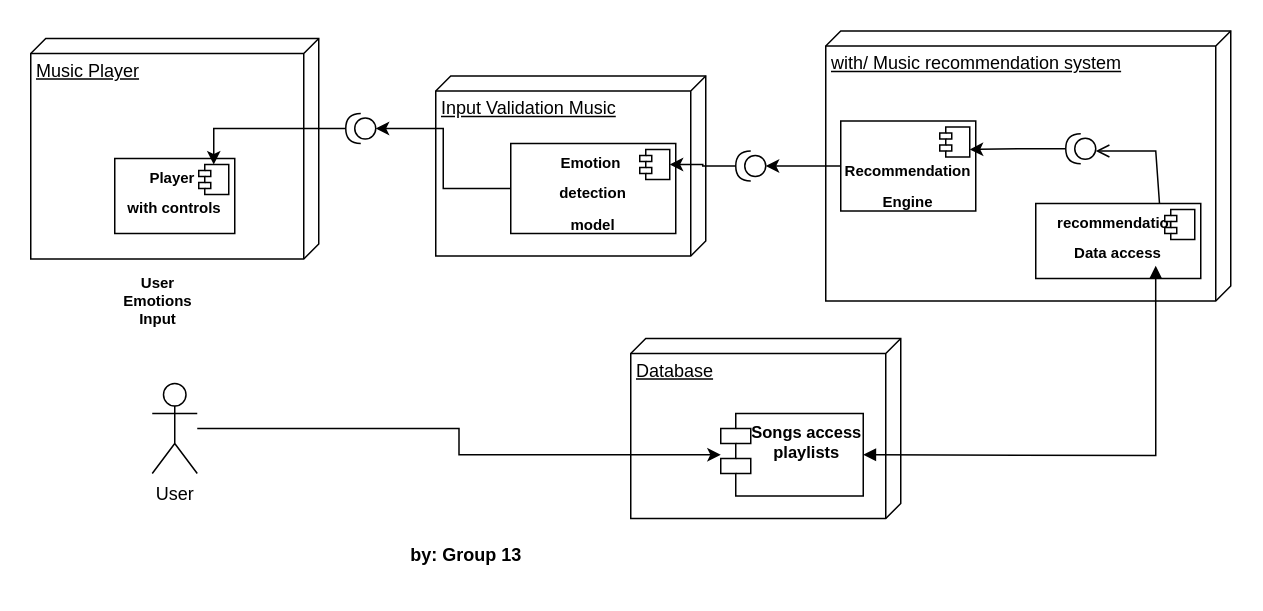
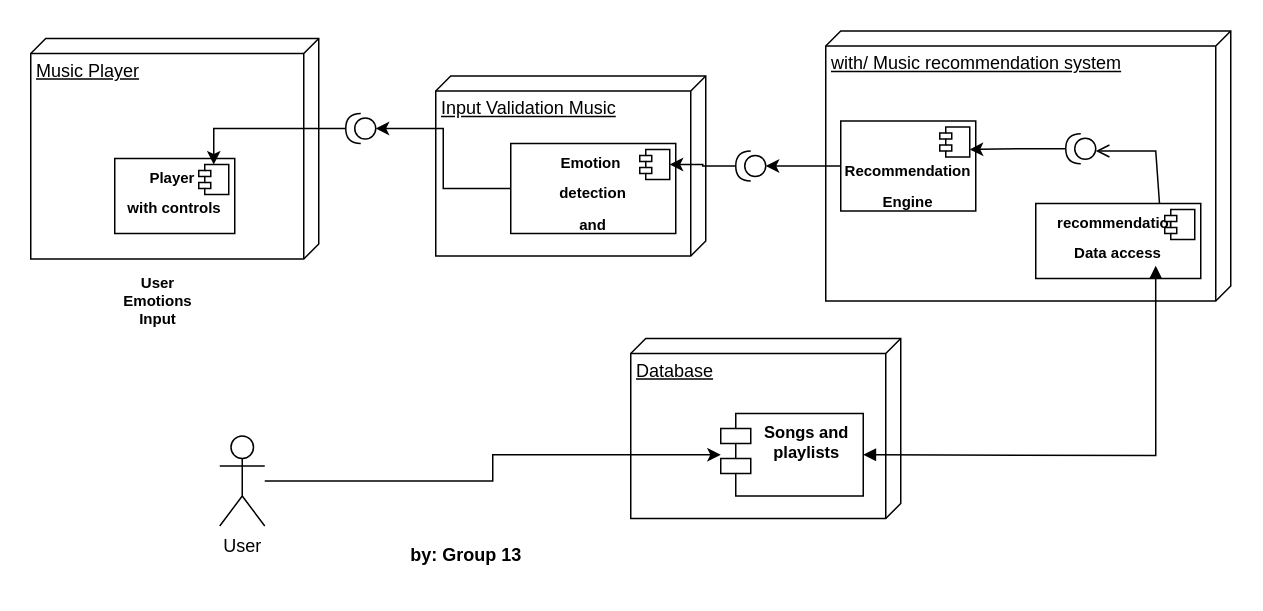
node "Emotion detection model": label "Emotion detection model" -> "Emotion detection and"
node "User": moved (175, 428) -> (242, 481)
node "Songs access playlists": label "Songs access playlists" -> "Songs and playlists"
